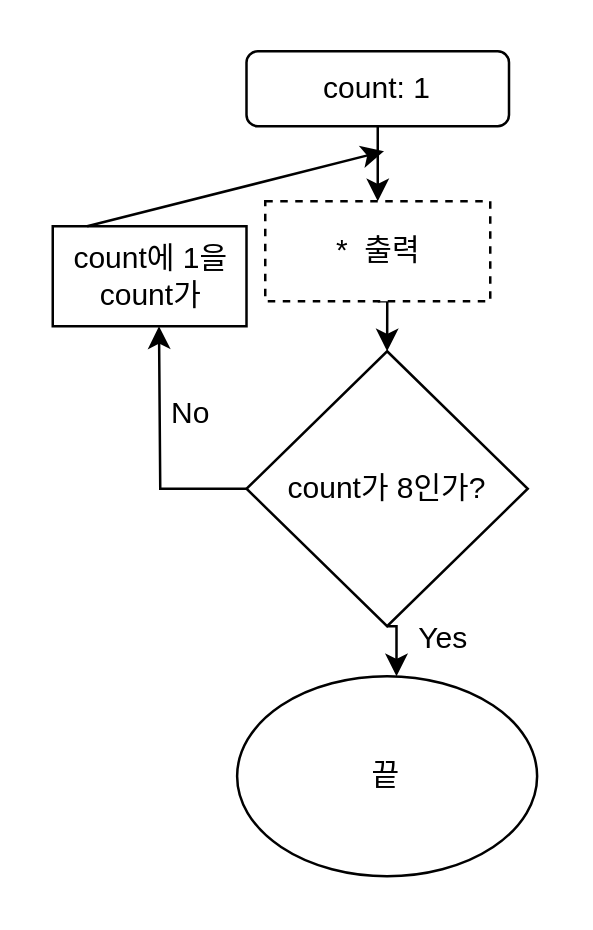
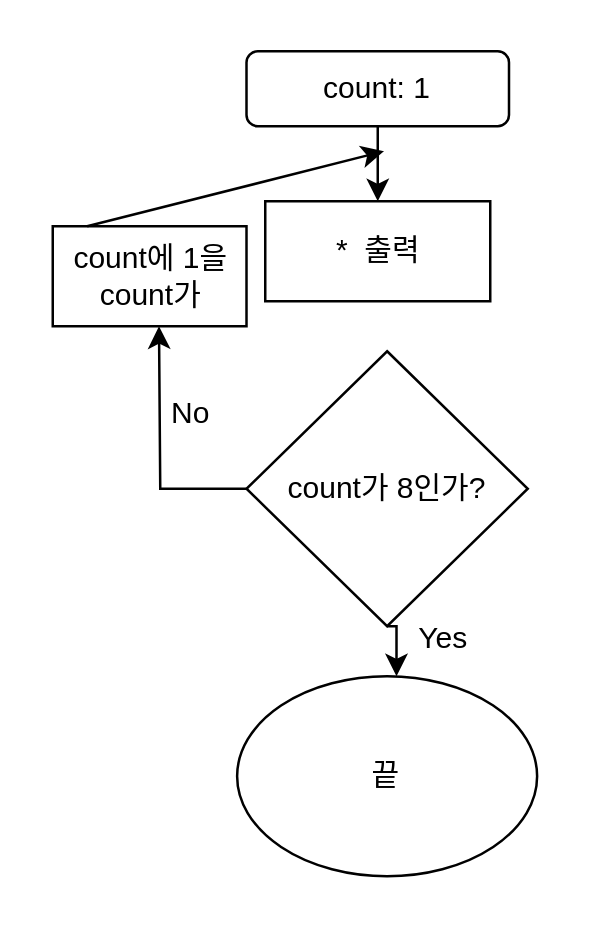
node "* 출력": style dashed -> solid
edge "* 출력" -> "count가 8인가?": removed
